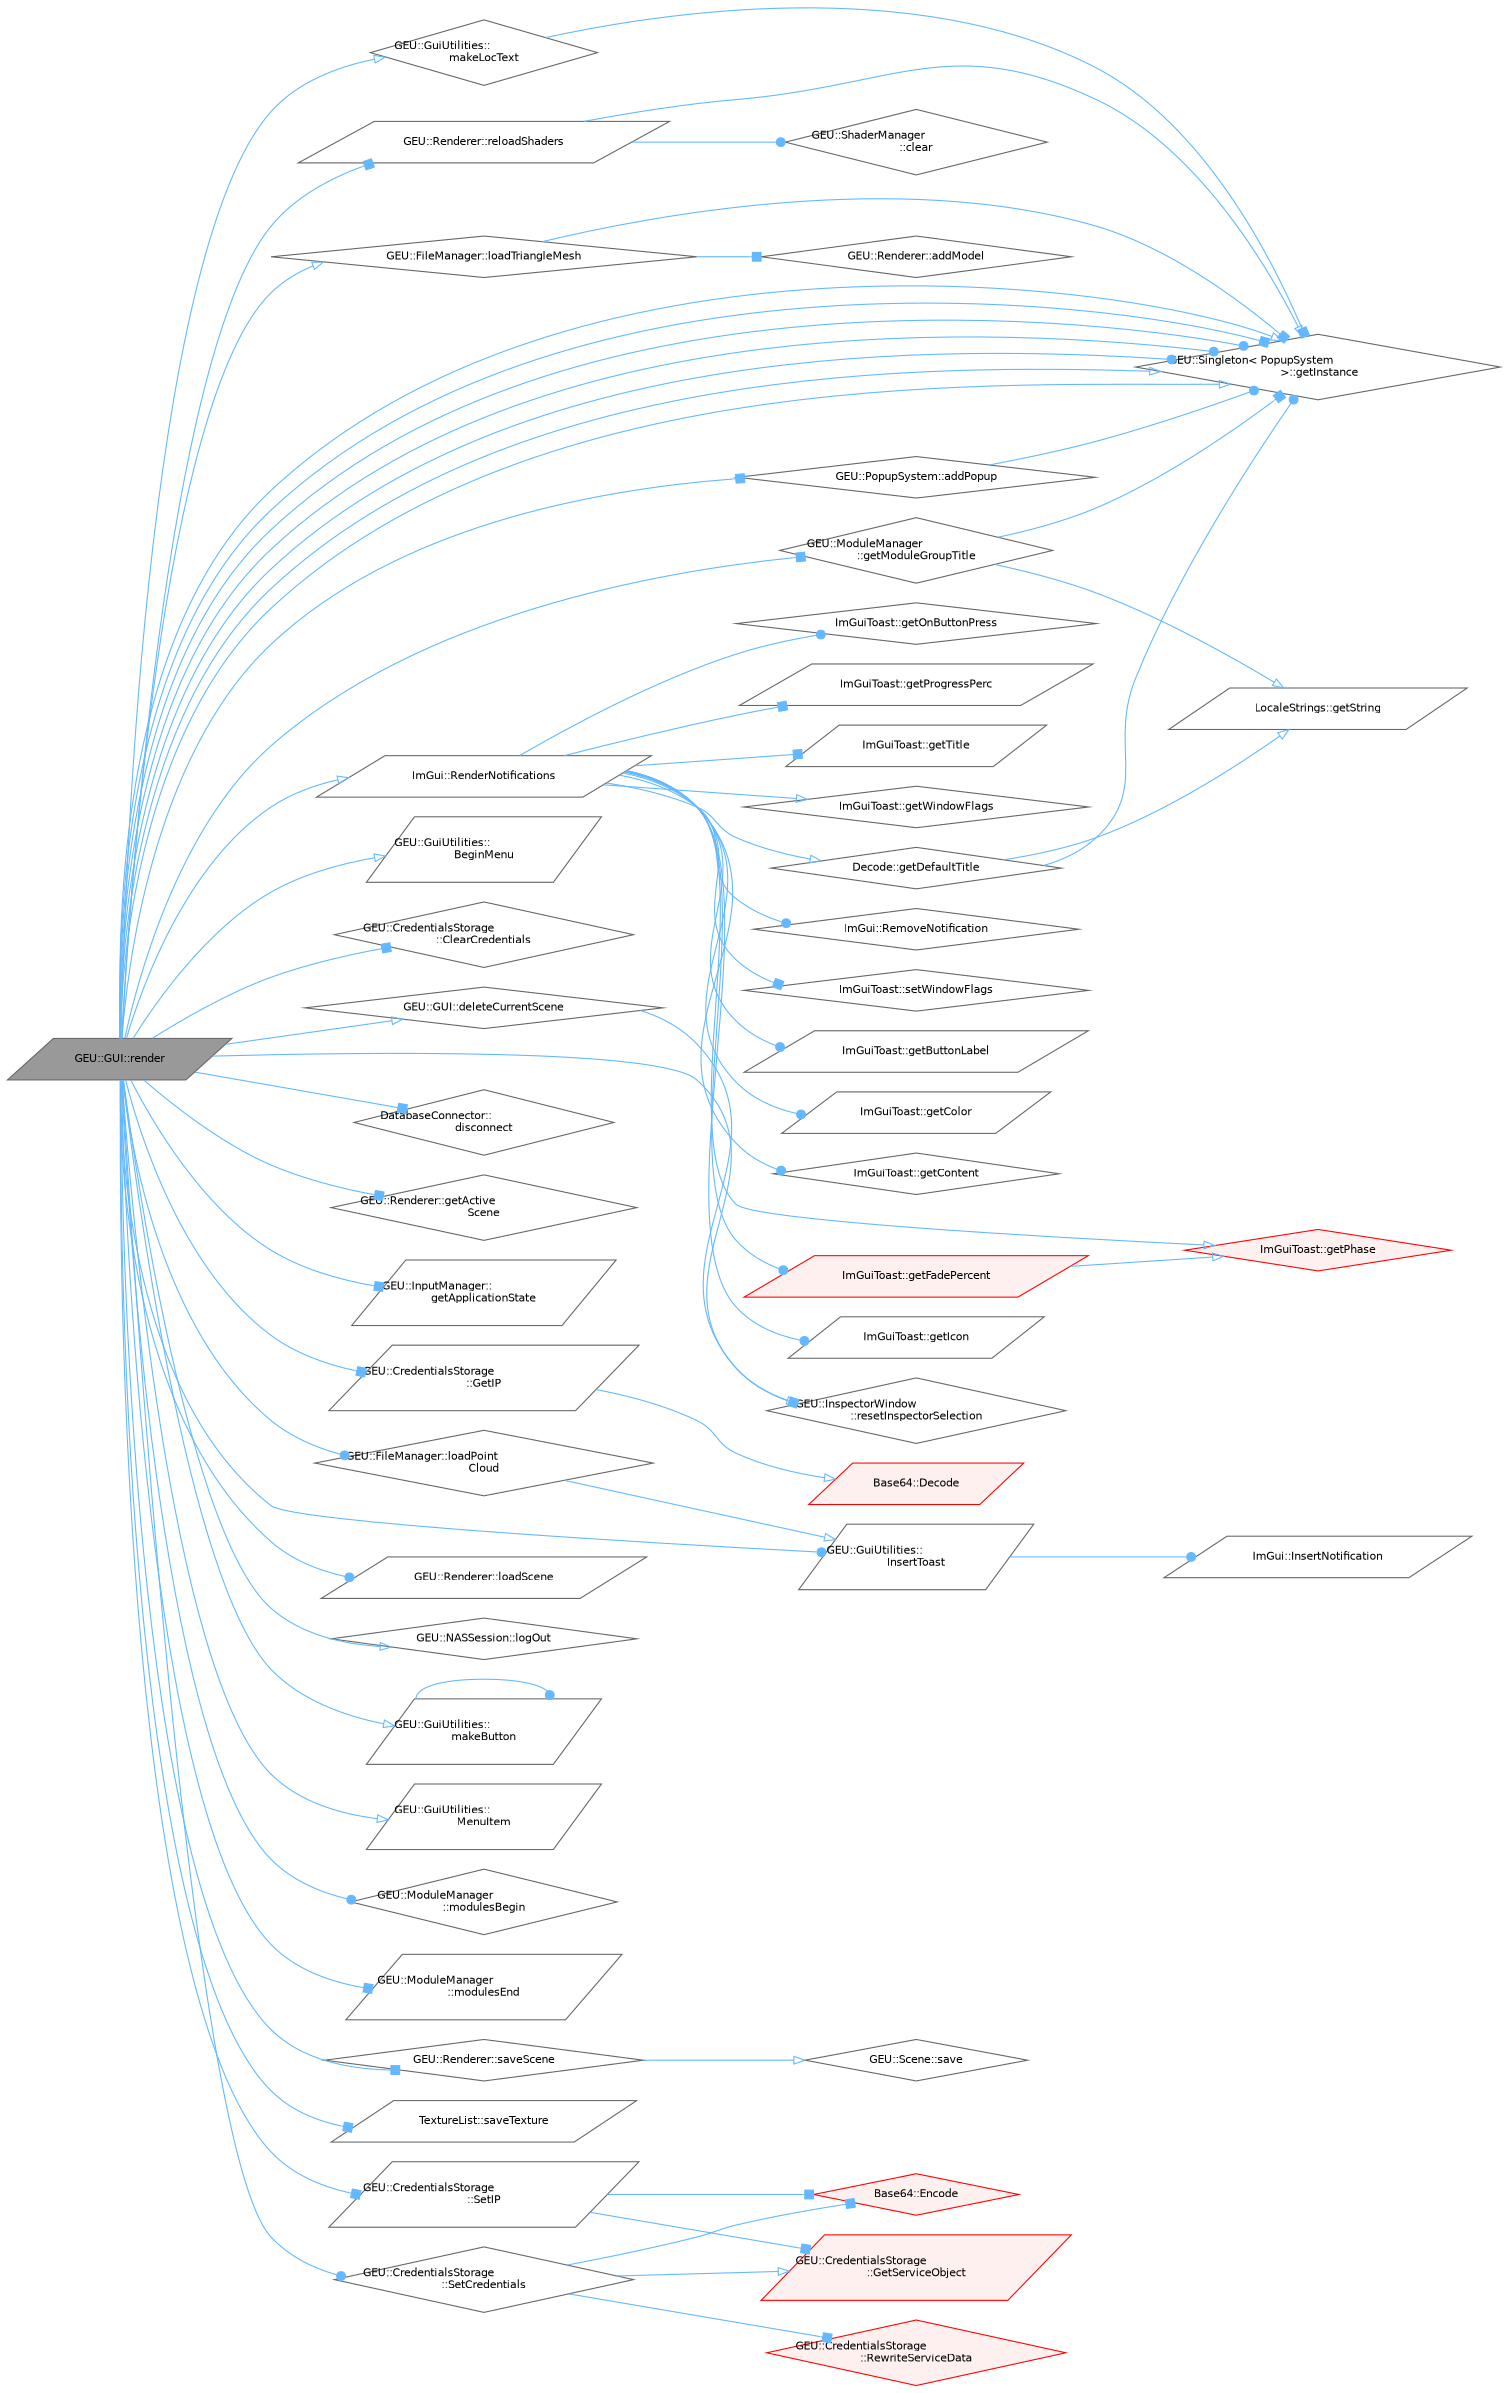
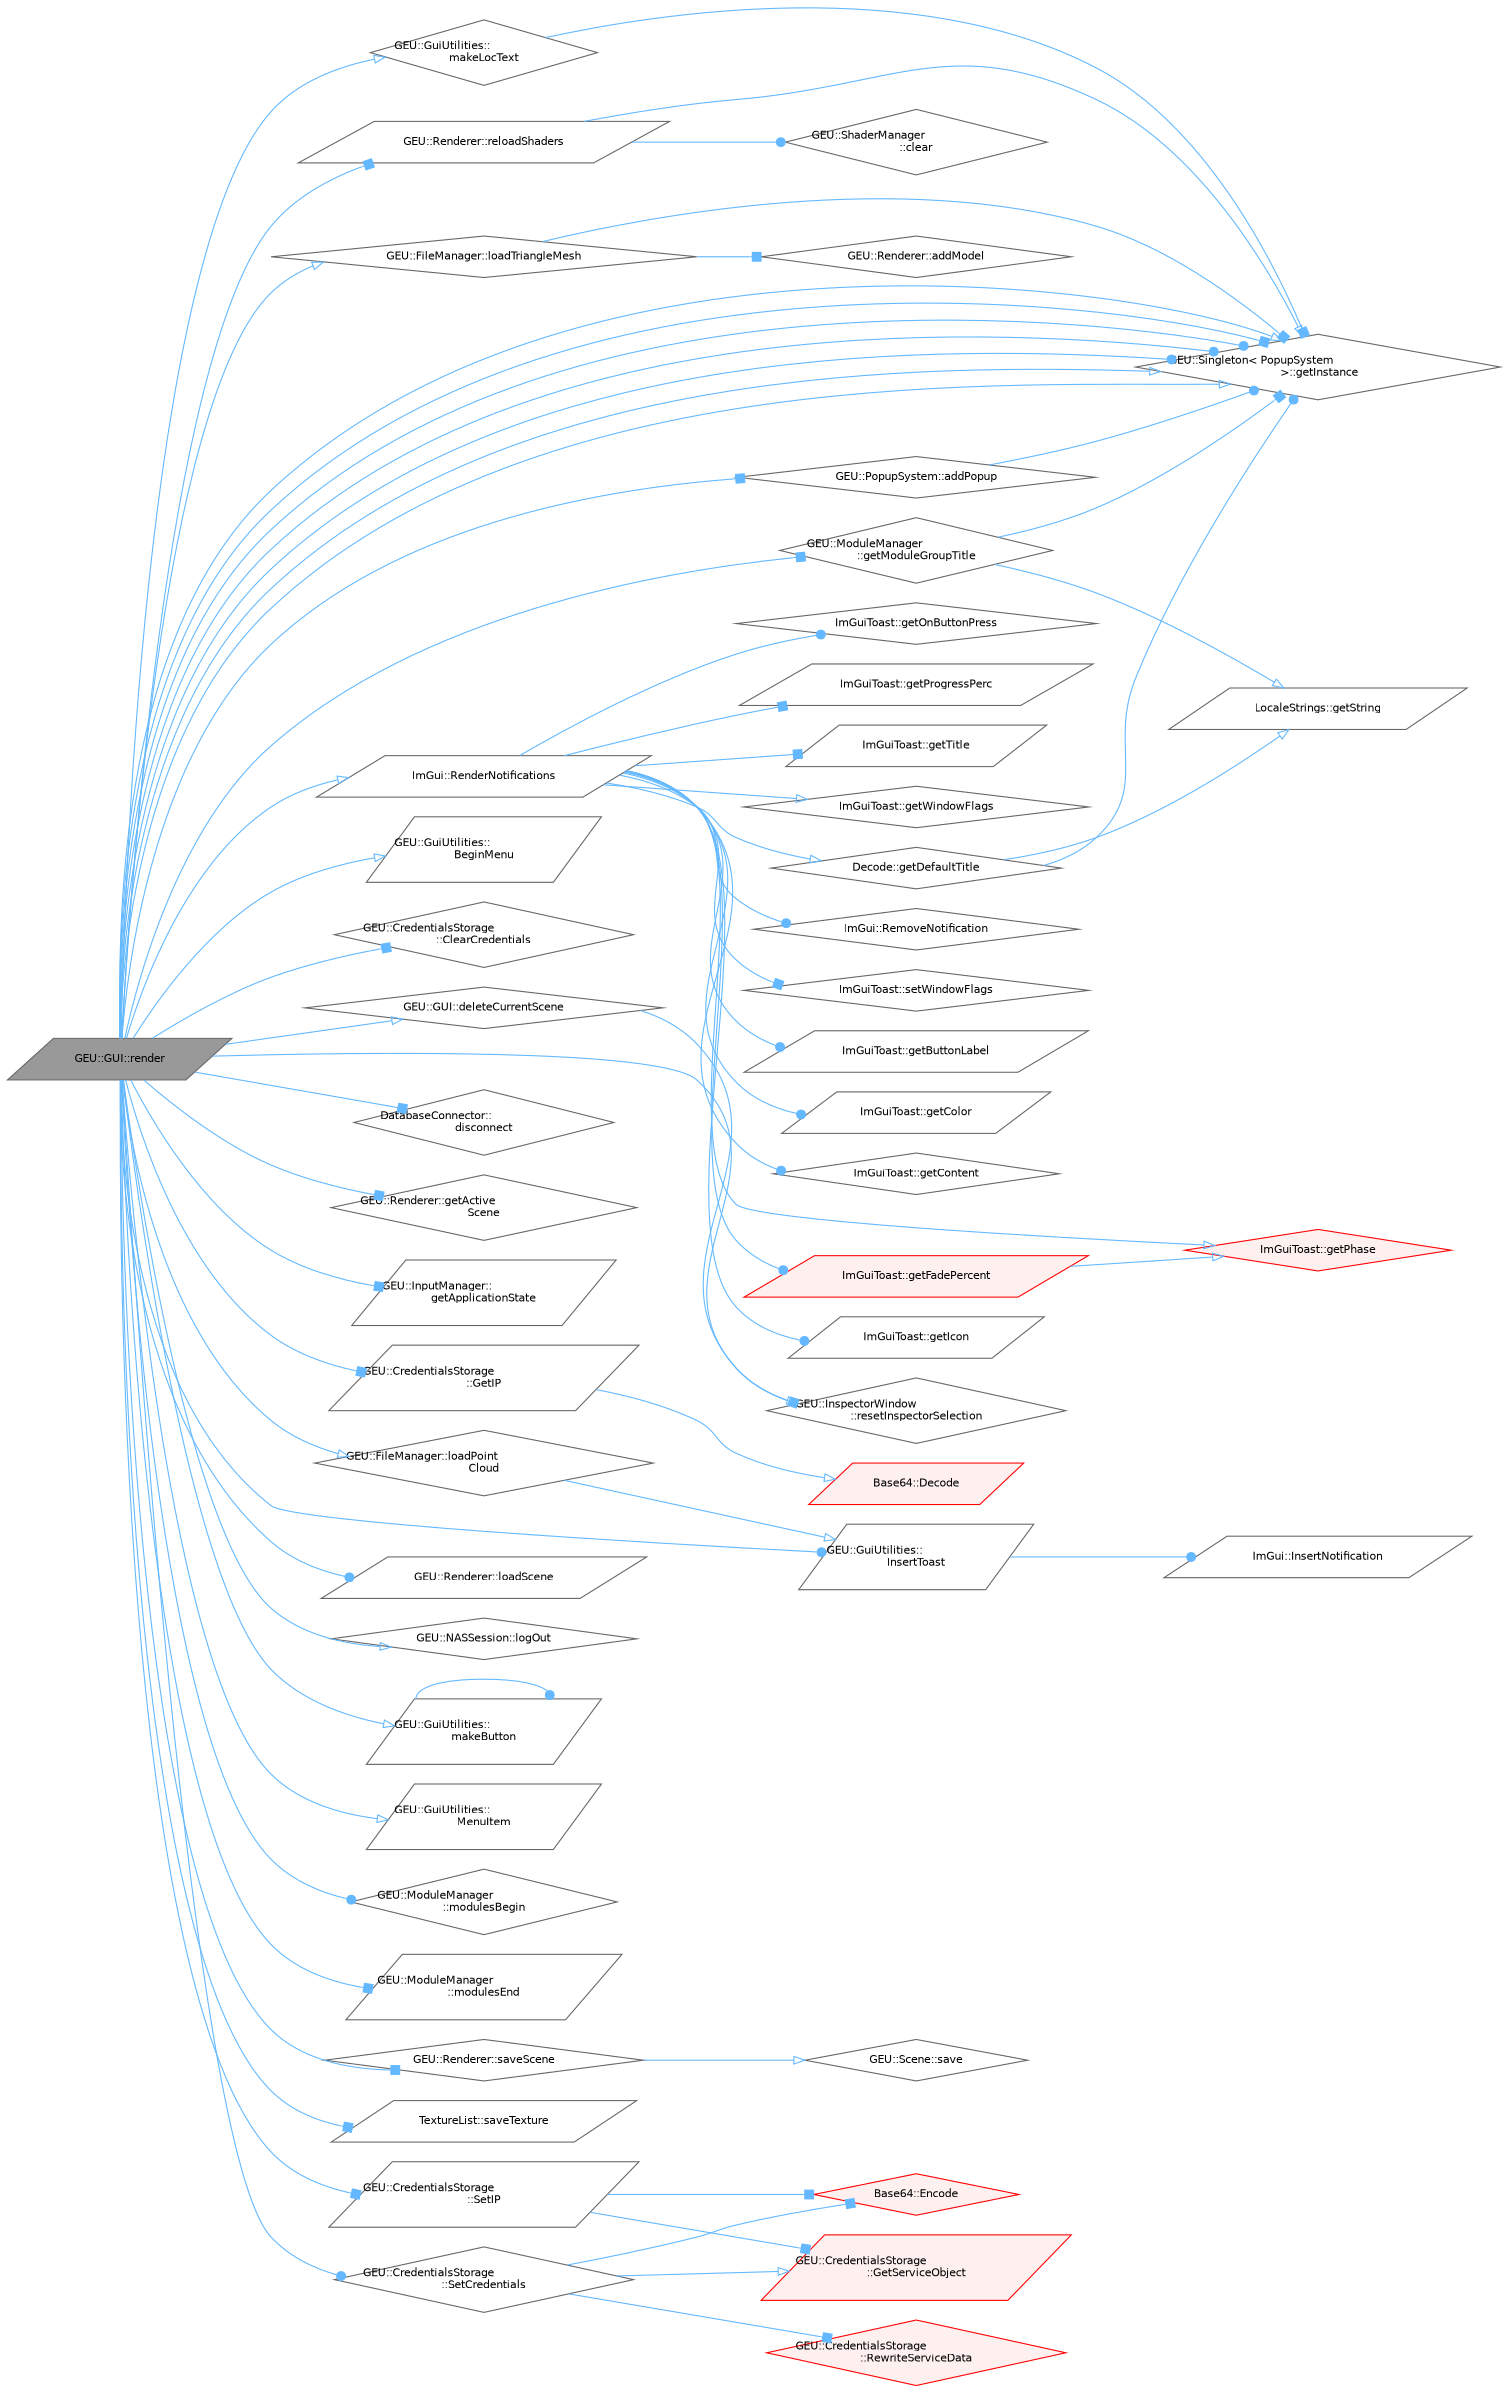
edge "GEU::GUI::render" -> "GEU::FileManager::loadPoint Cloud": arrowhead dot -> onormal
